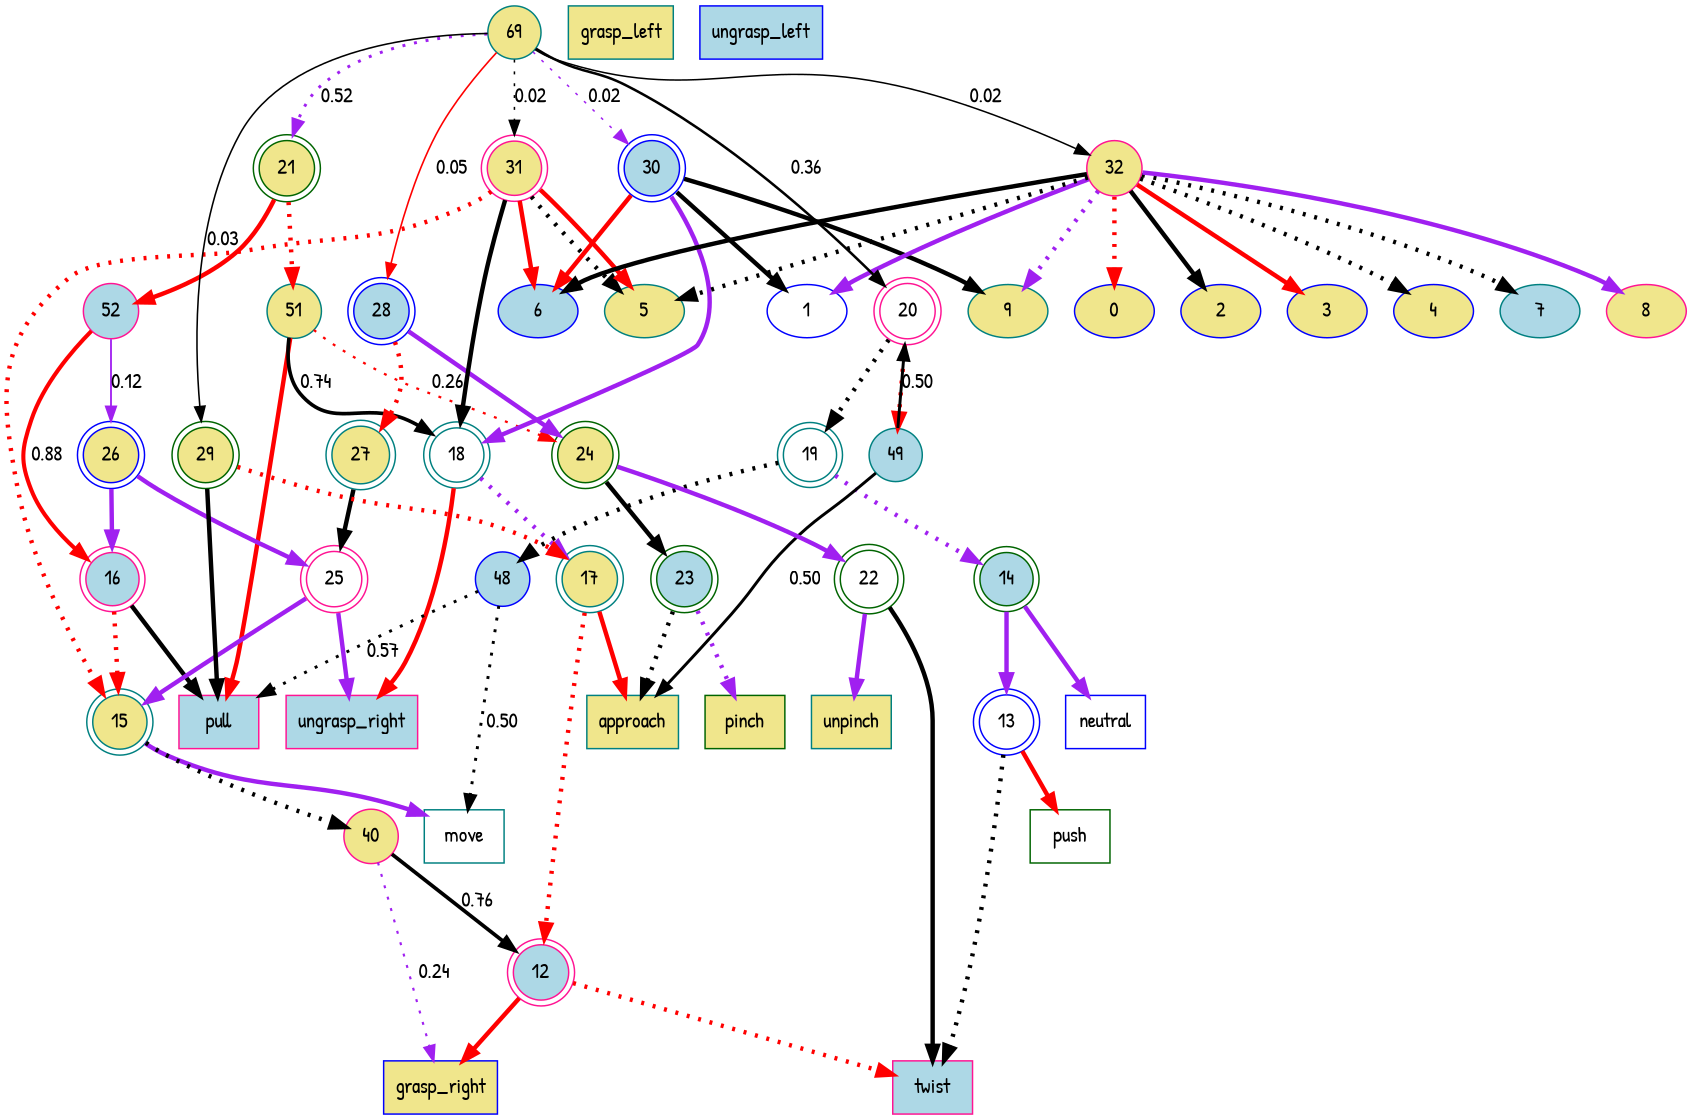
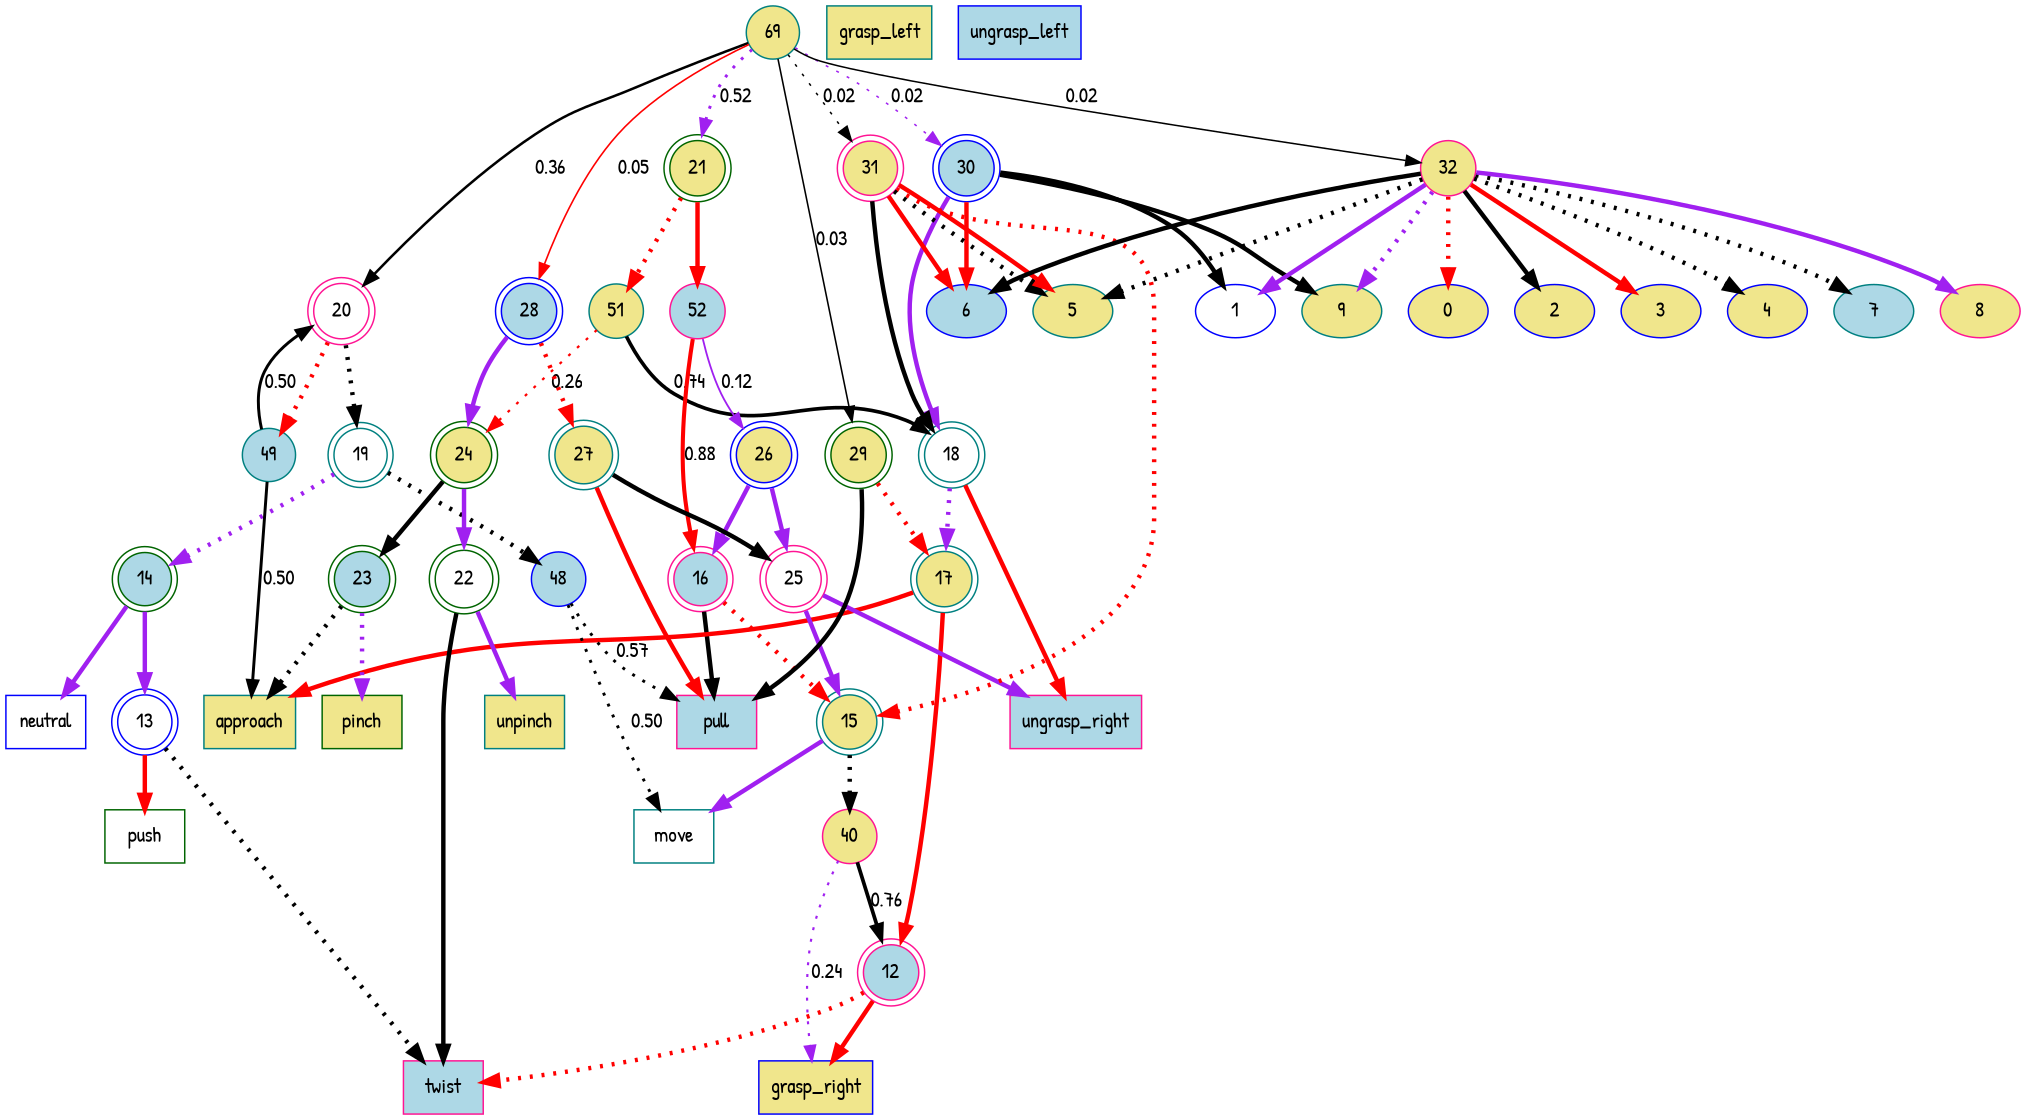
edge "51" -> "pull": now "27" -> "pull"
edge "17" -> "12": style dotted -> bold
